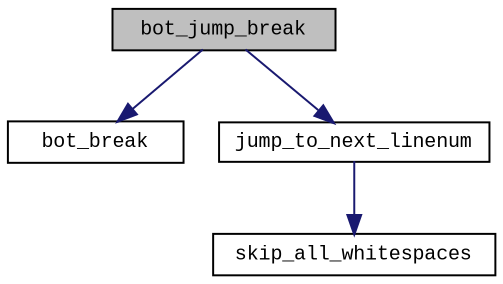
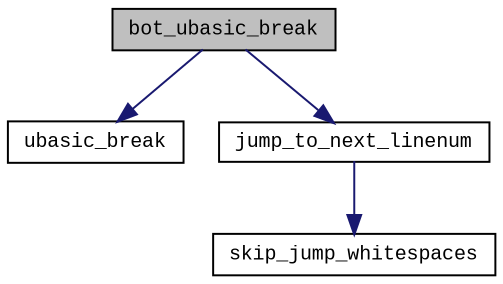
node "bot_jump_break": label "bot_jump_break" -> "bot_ubasic_break"
node "bot_break": label "bot_break" -> "ubasic_break"
node "skip_all_whitespaces": label "skip_all_whitespaces" -> "skip_jump_whitespaces"
